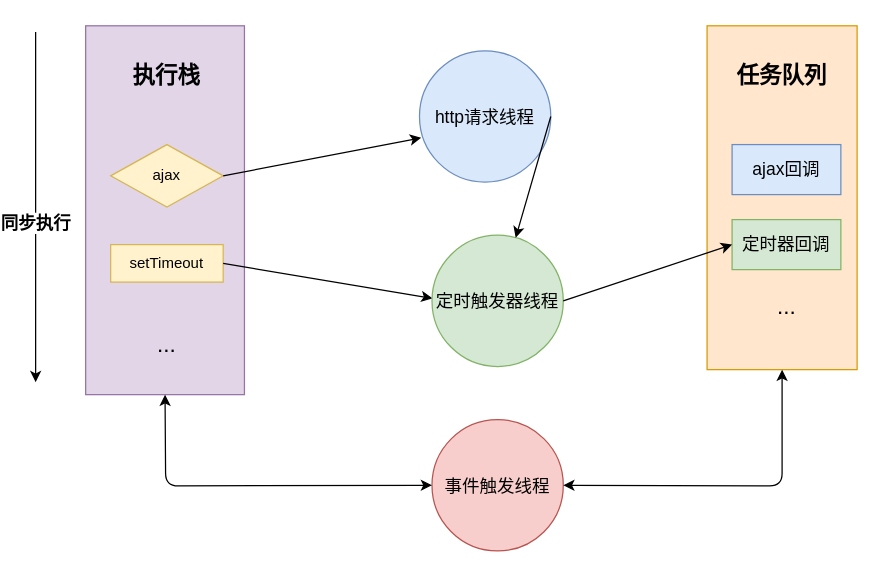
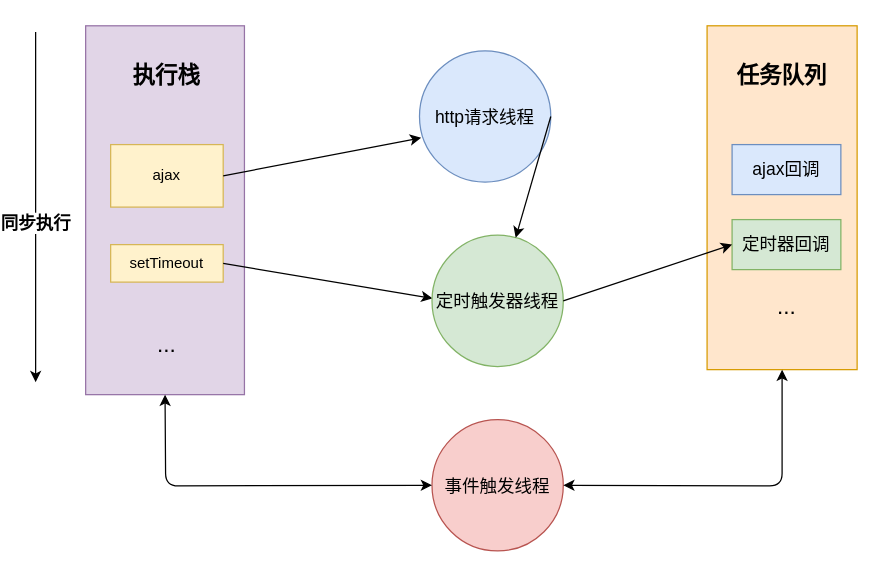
node "ajax": shape diamond -> rectangle
